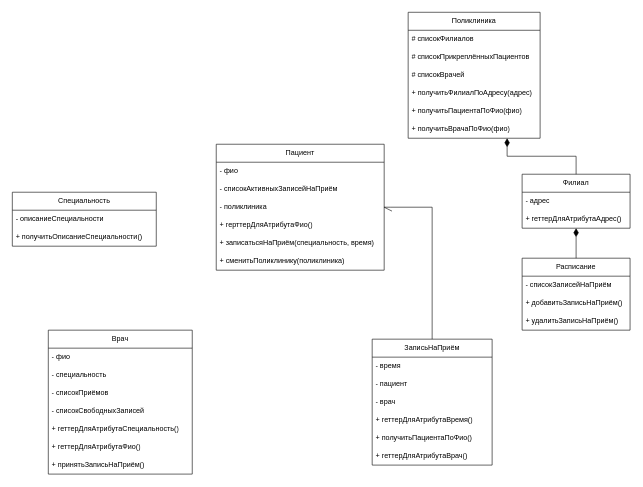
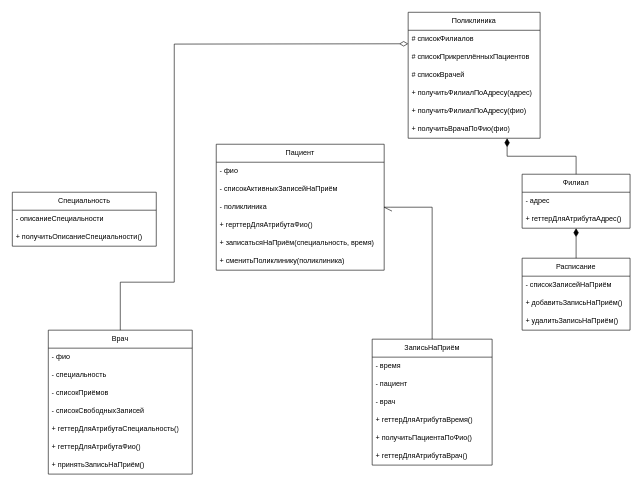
edge "Врач" -> "Поликлиника": added
node "+ получитьПациентаПоФио(фио)": label "+ получитьПациентаПоФио(фио)" -> "+ получитьФилиалПоАдресу(фио)"
